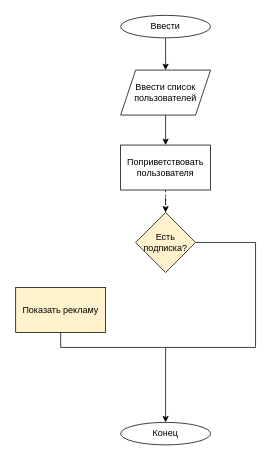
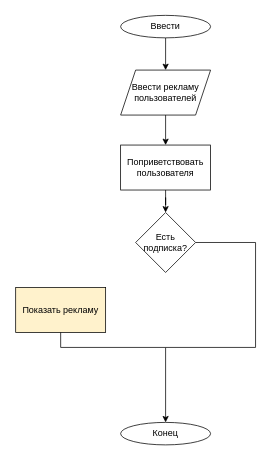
node "Ввести список пользователей": label "Ввести список пользователей" -> "Ввести рекламу пользователей"
edge "Поприветствовать пользователя" -> "Есть подписка?": style dashed -> solid
node "Есть подписка?": fillcolor #fff2cc -> #ffffff
